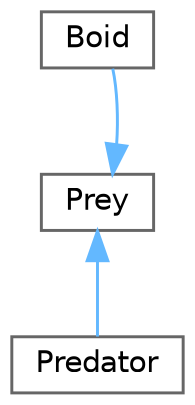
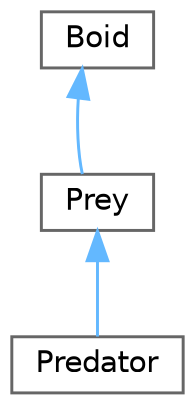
edge "Boid" -> "Prey": reversed
